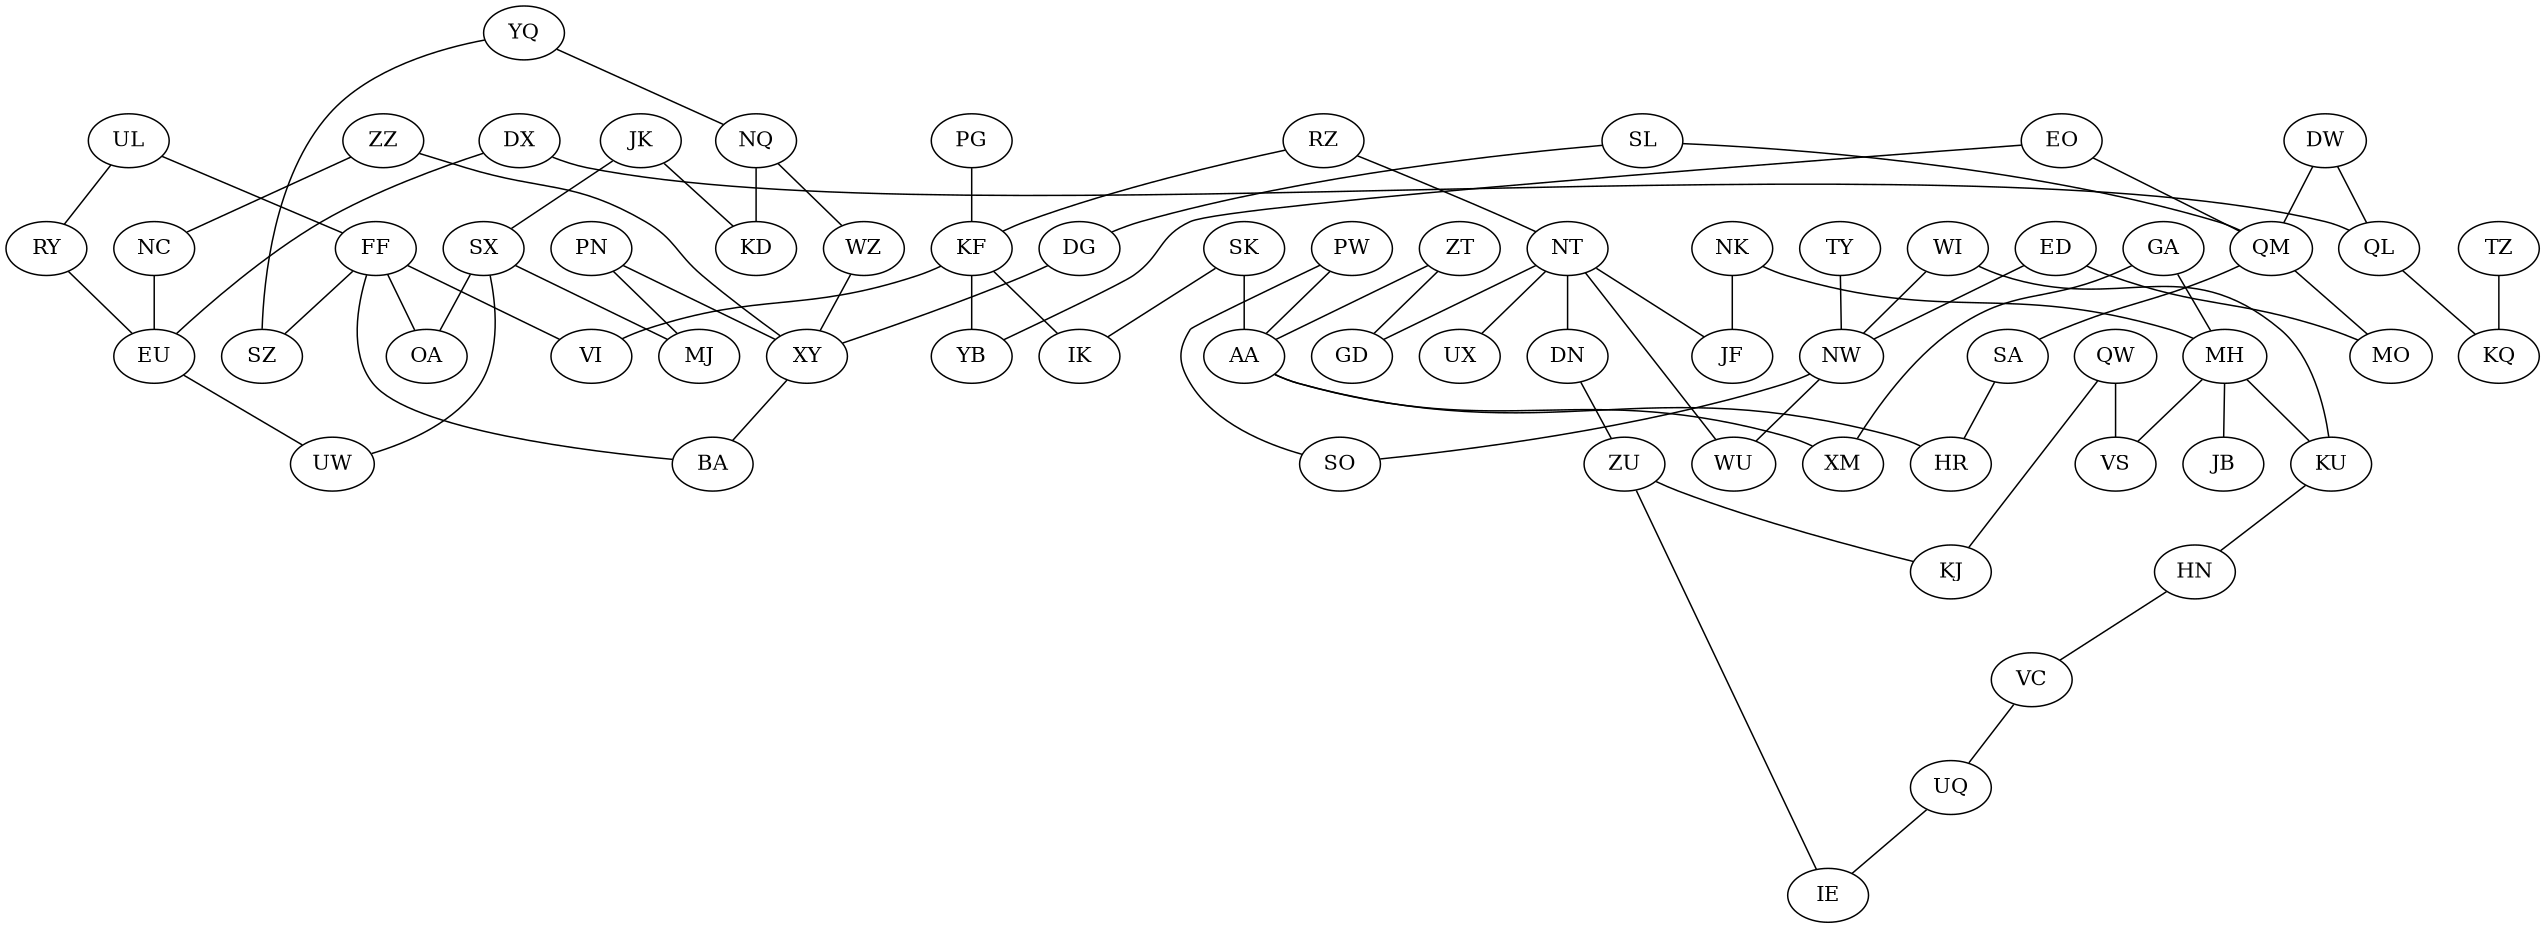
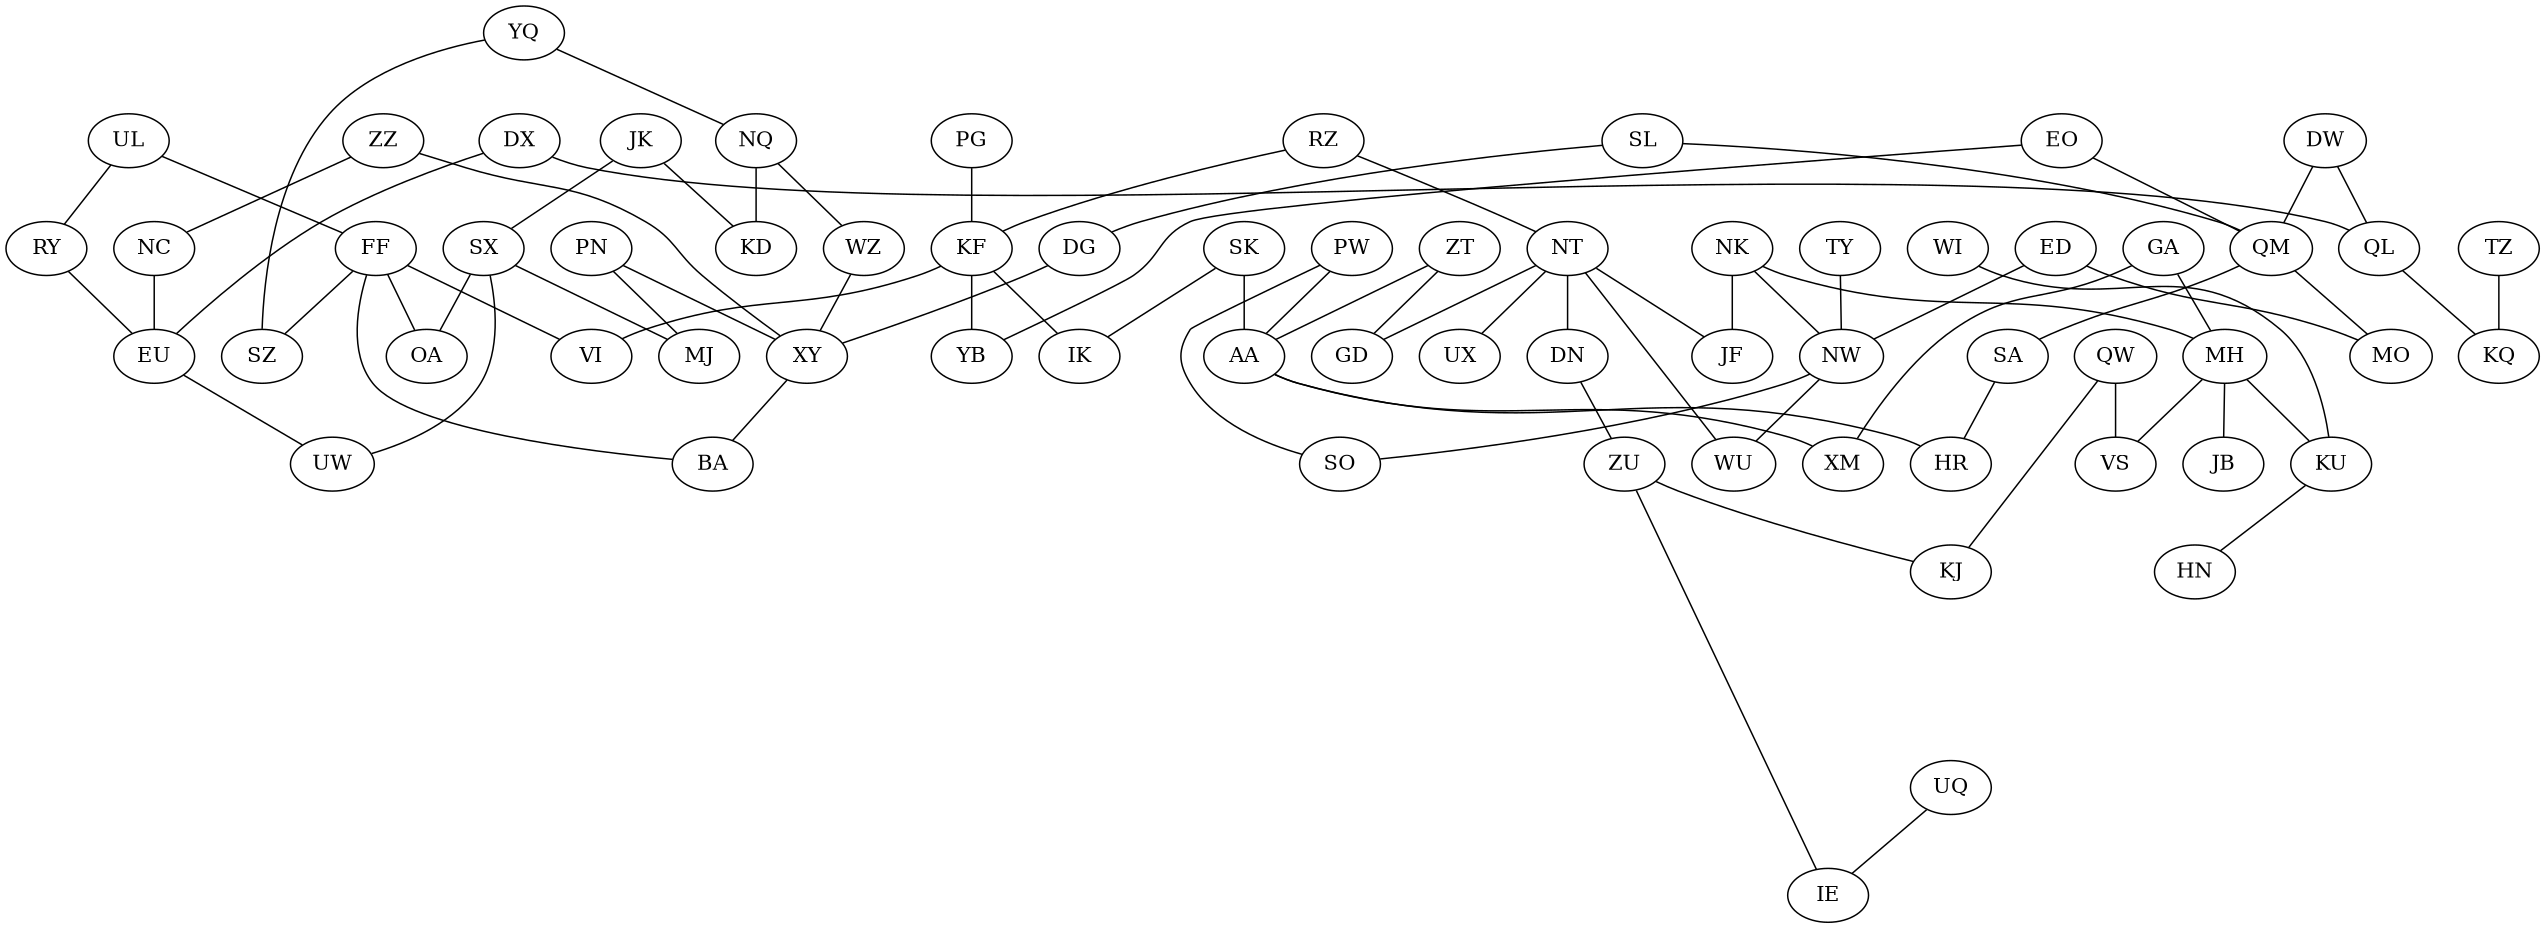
edge "WI" -- "NW": now "NK" -- "NW"
node "VC": removed
